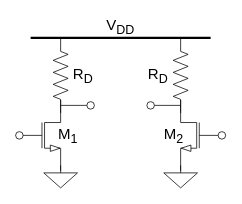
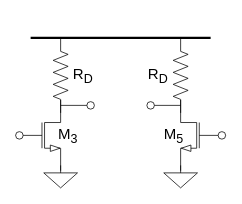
node "VDD": removed
node "M1": label "M1" -> "M3"
node "M2": label "M2" -> "M5"
